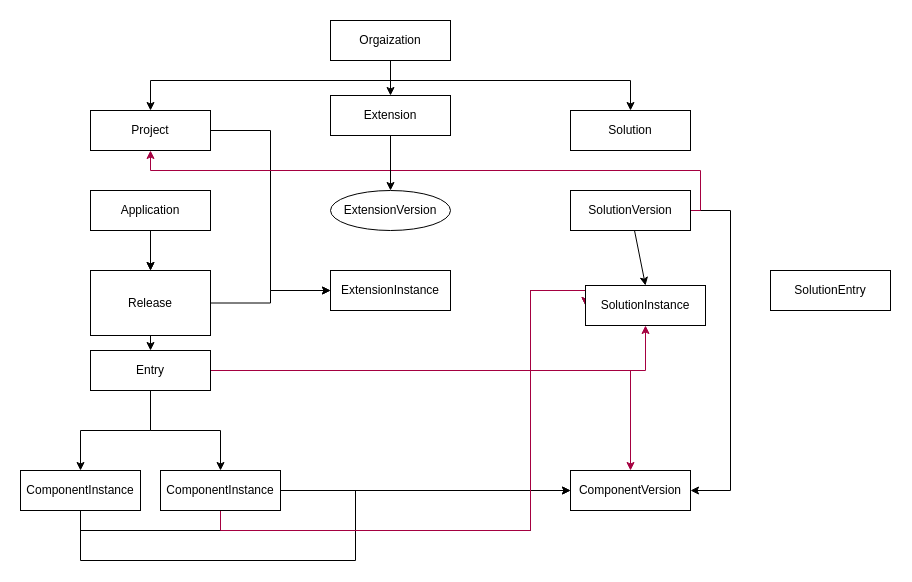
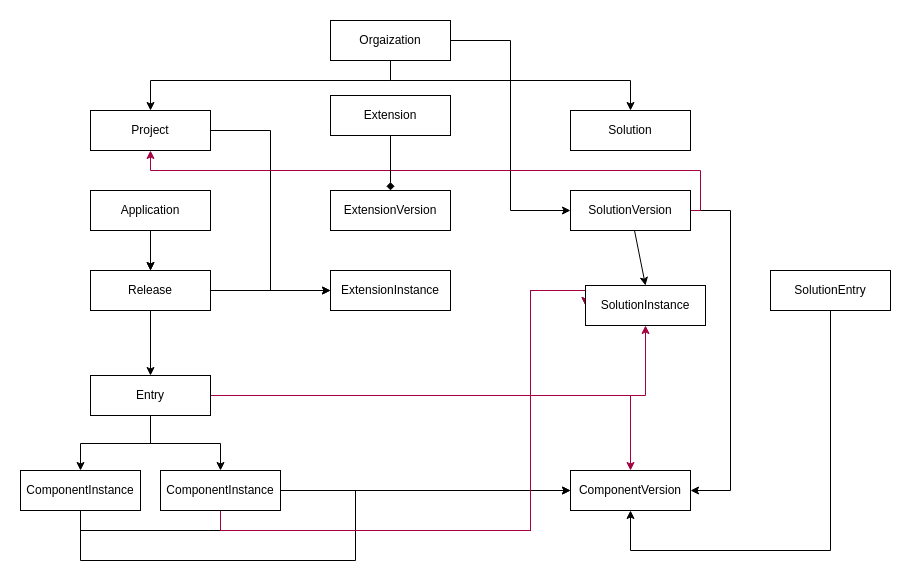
edge "Orgaization" -> "Extension": now "Orgaization" -> "SolutionVersion"
edge "Extension" -> "ExtensionVersion": arrowhead classic -> diamond
node "ExtensionVersion": shape ellipse -> rectangle
node "Release": size 120x65 -> 120x40
node "Entry": moved (151, 371) -> (151, 396)
edge "SolutionEntry" -> "ComponentVersion": added
